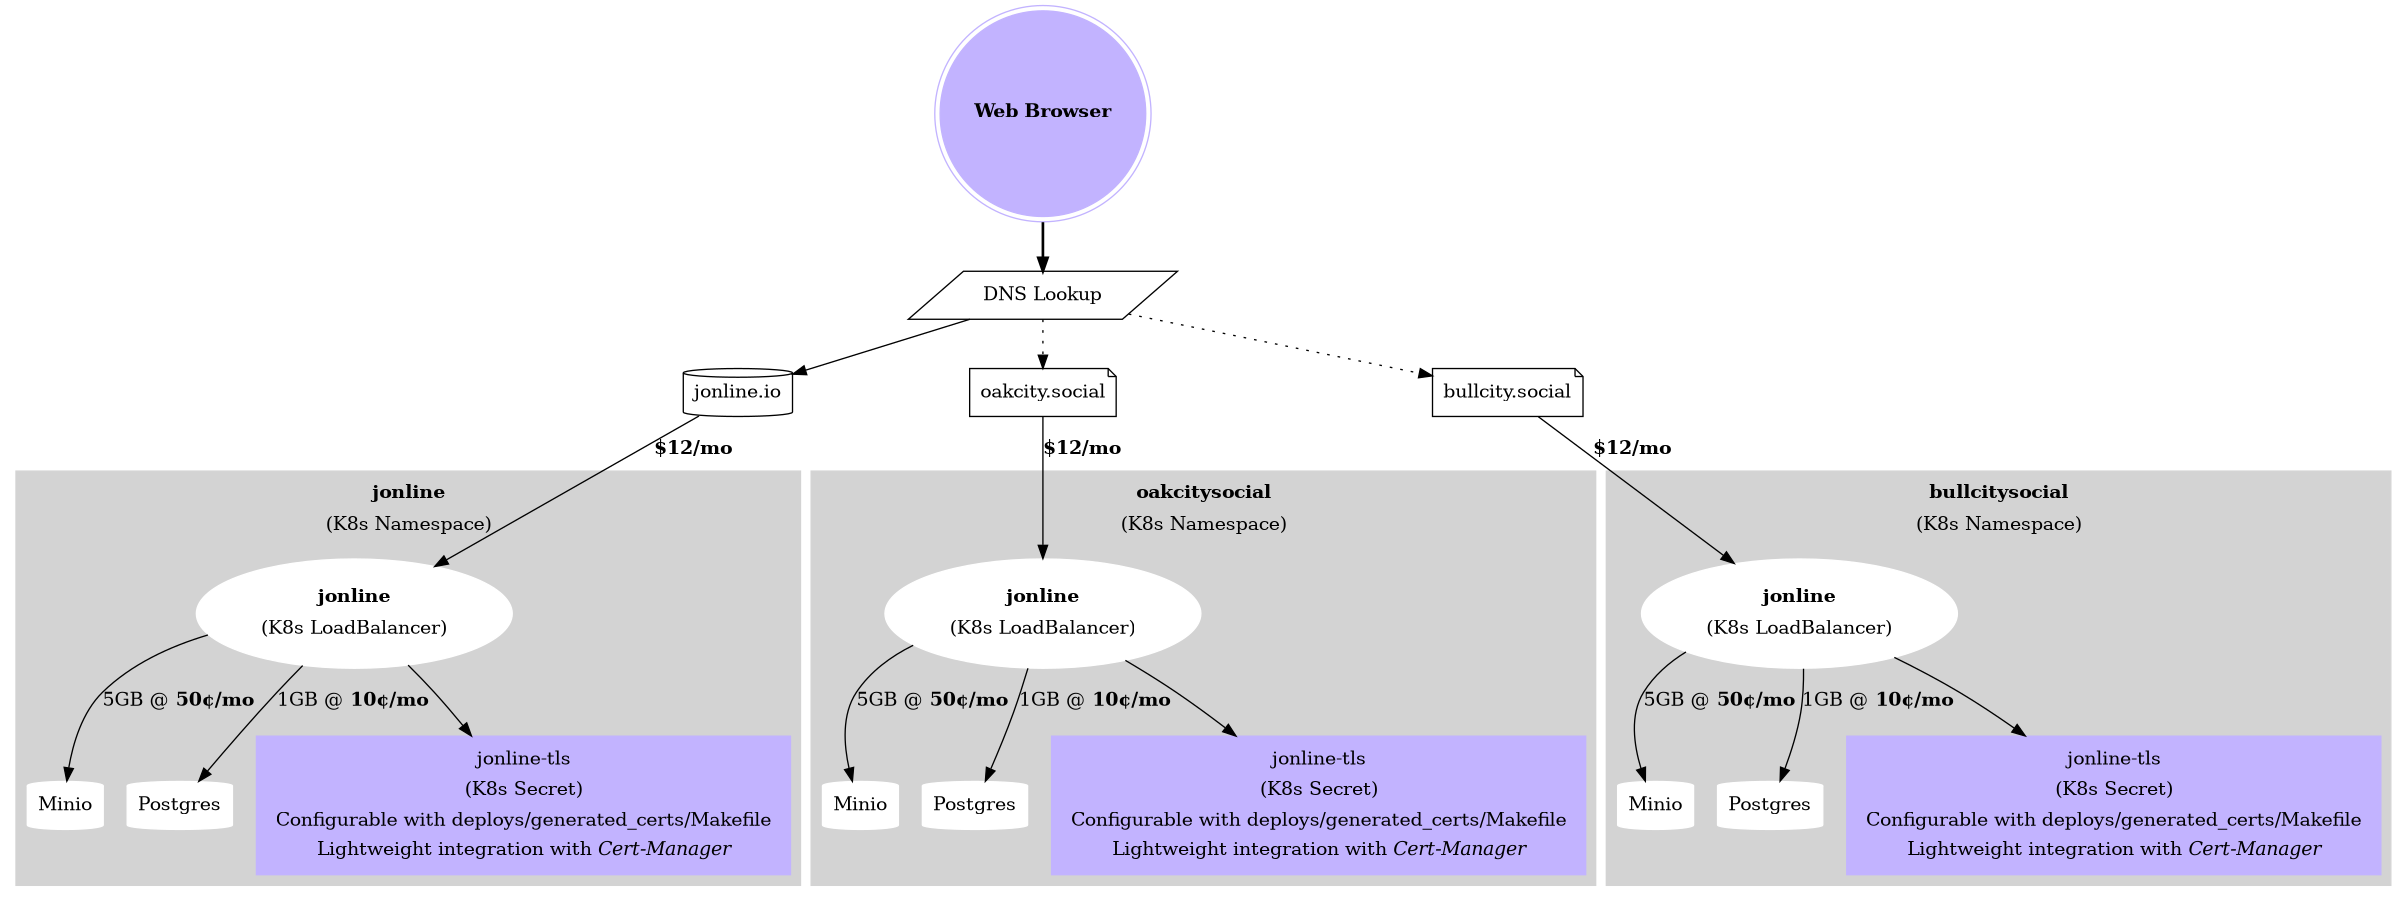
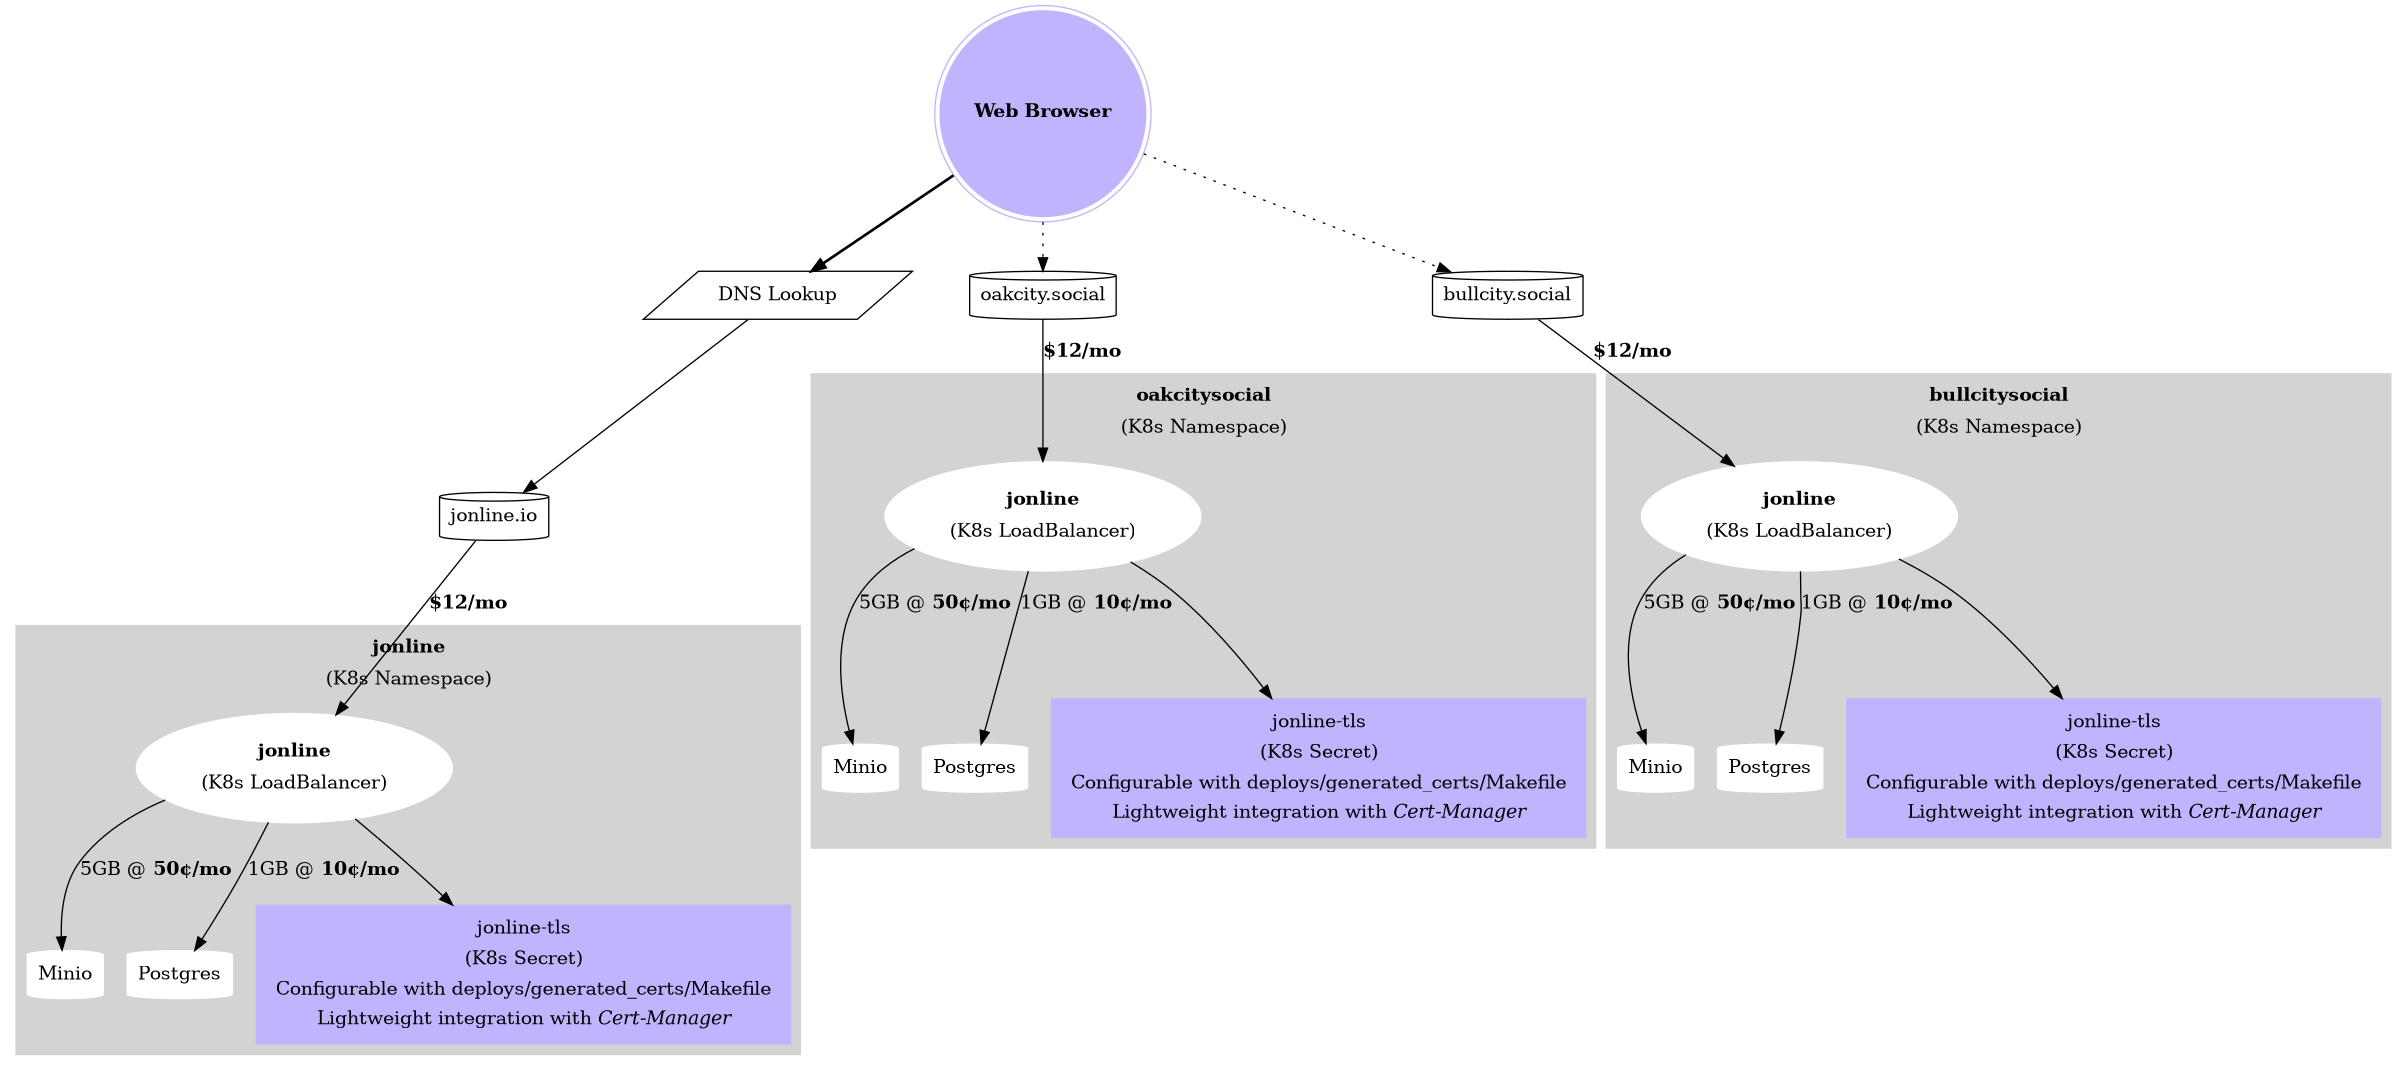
edge "DNS Lookup" -> "oakcity.social": now "Web Browser" -> "oakcity.social"
edge "DNS Lookup" -> "bullcity.social": now "Web Browser" -> "bullcity.social"
node "oakcity.social": shape note -> cylinder
node "bullcity.social": shape note -> cylinder
